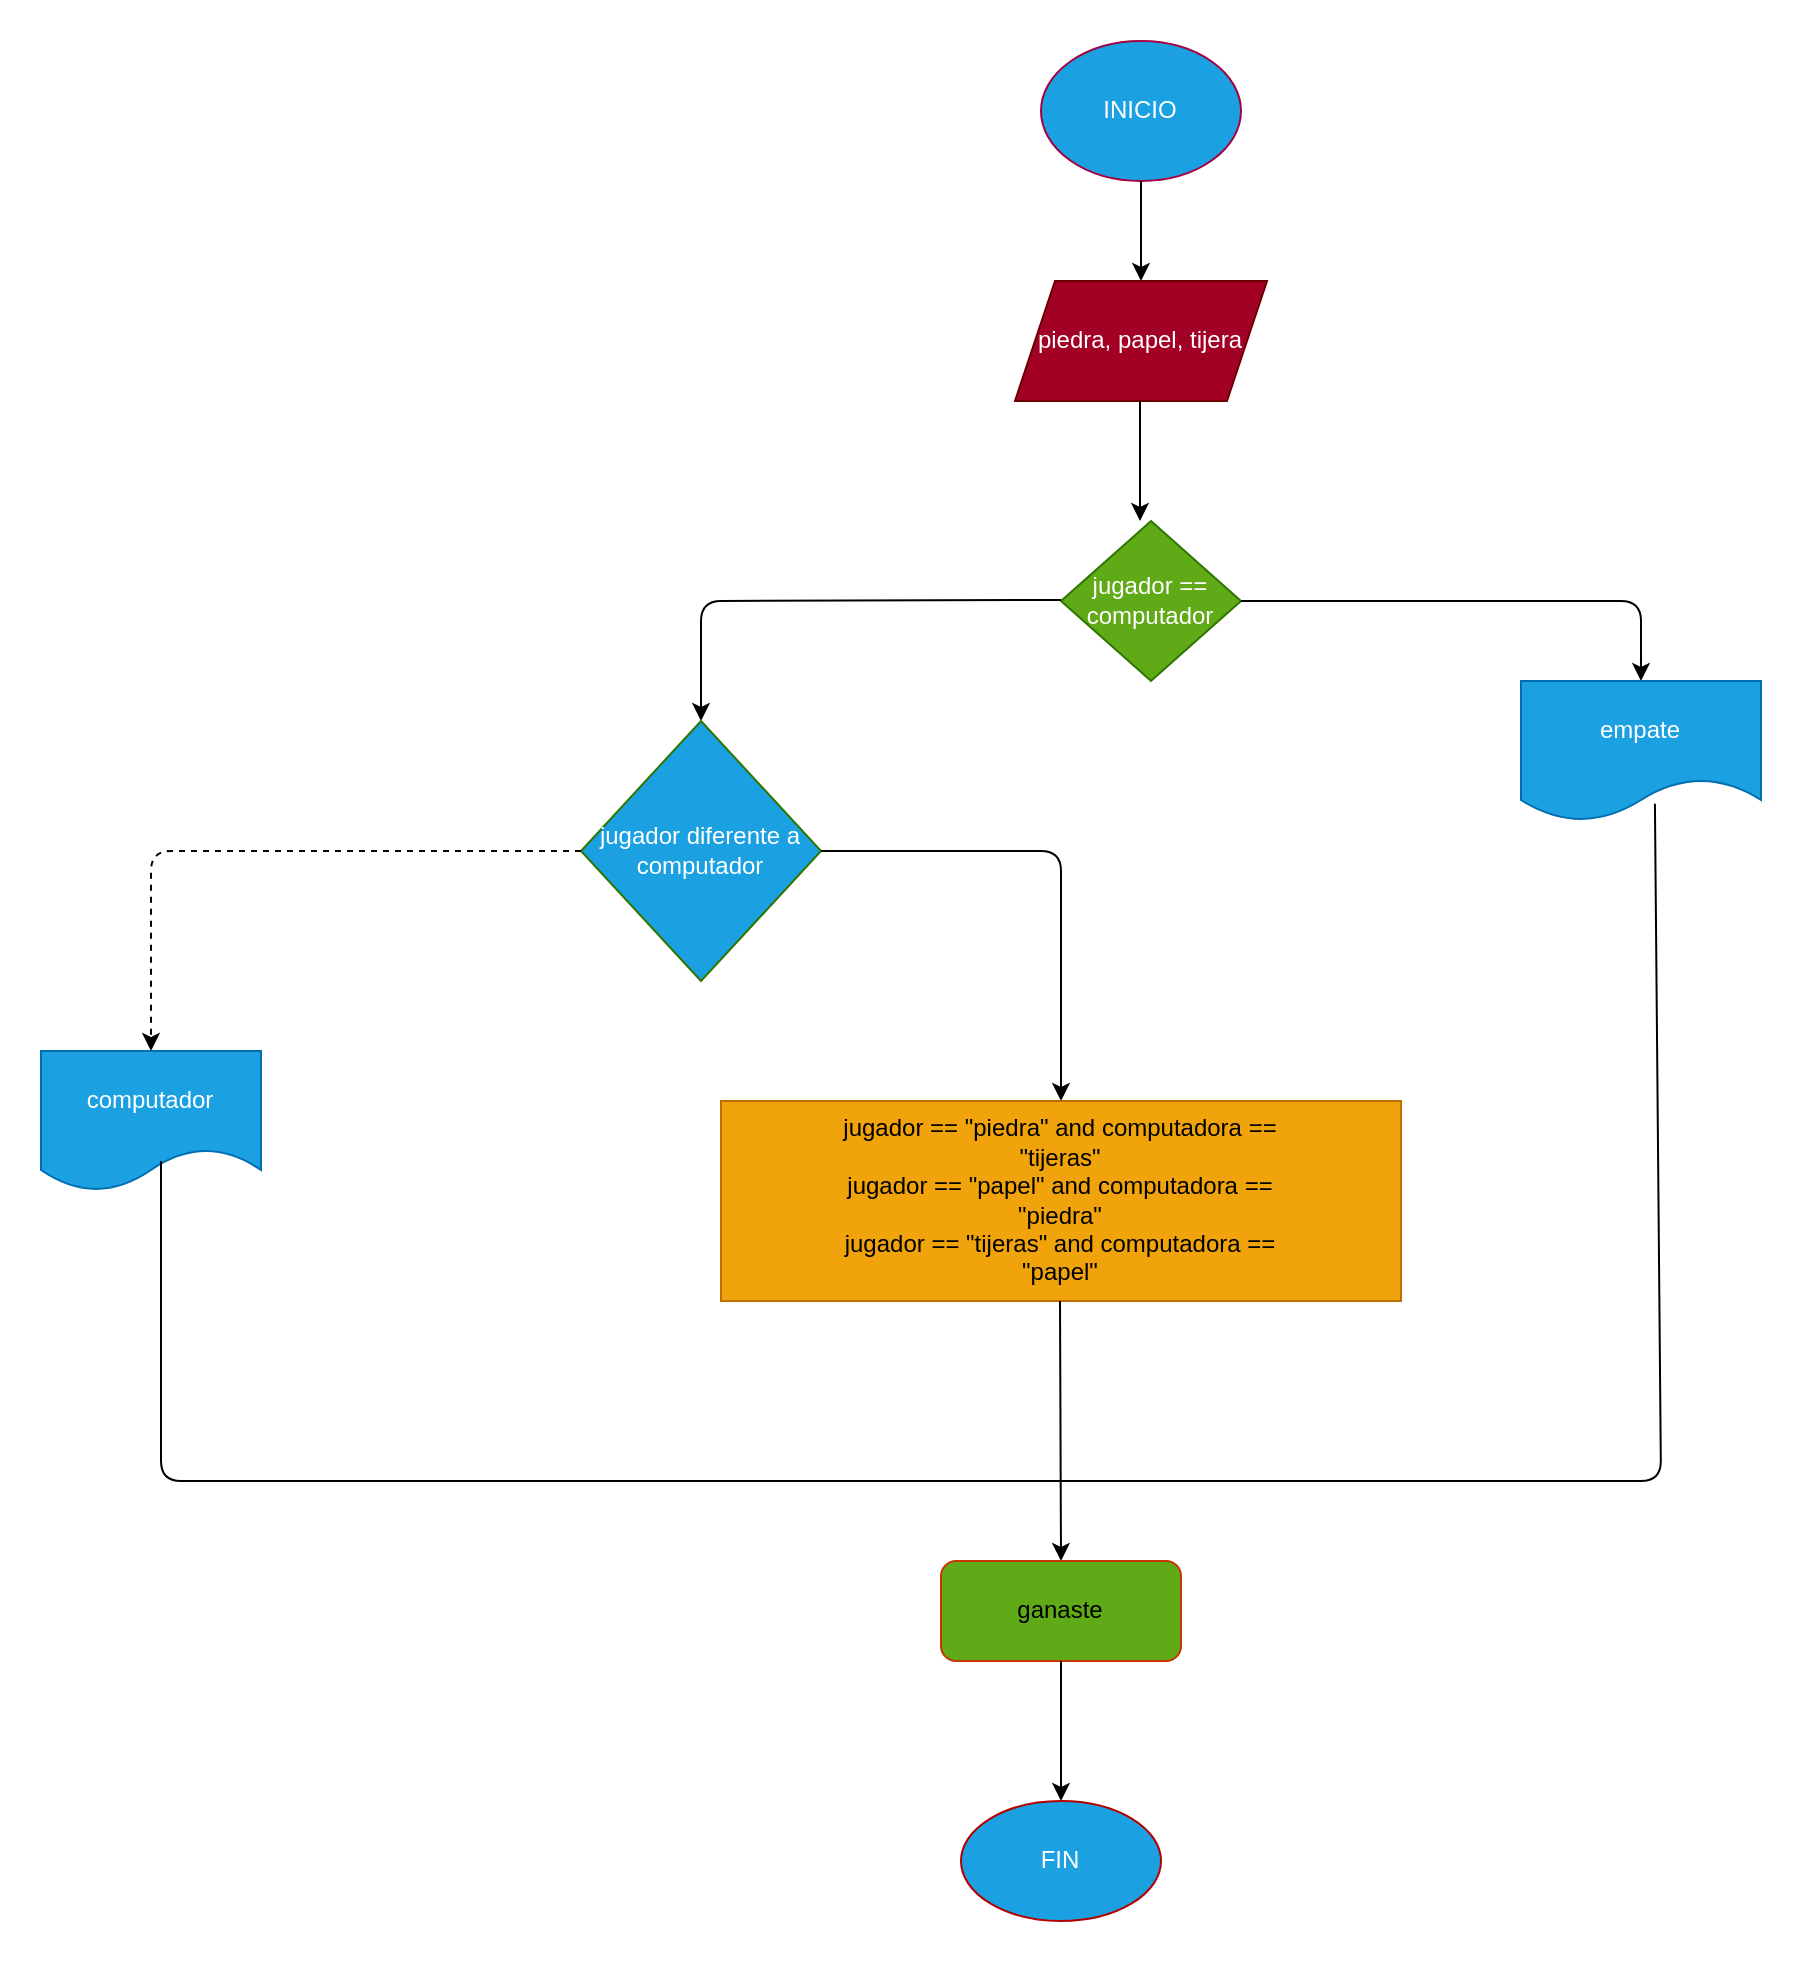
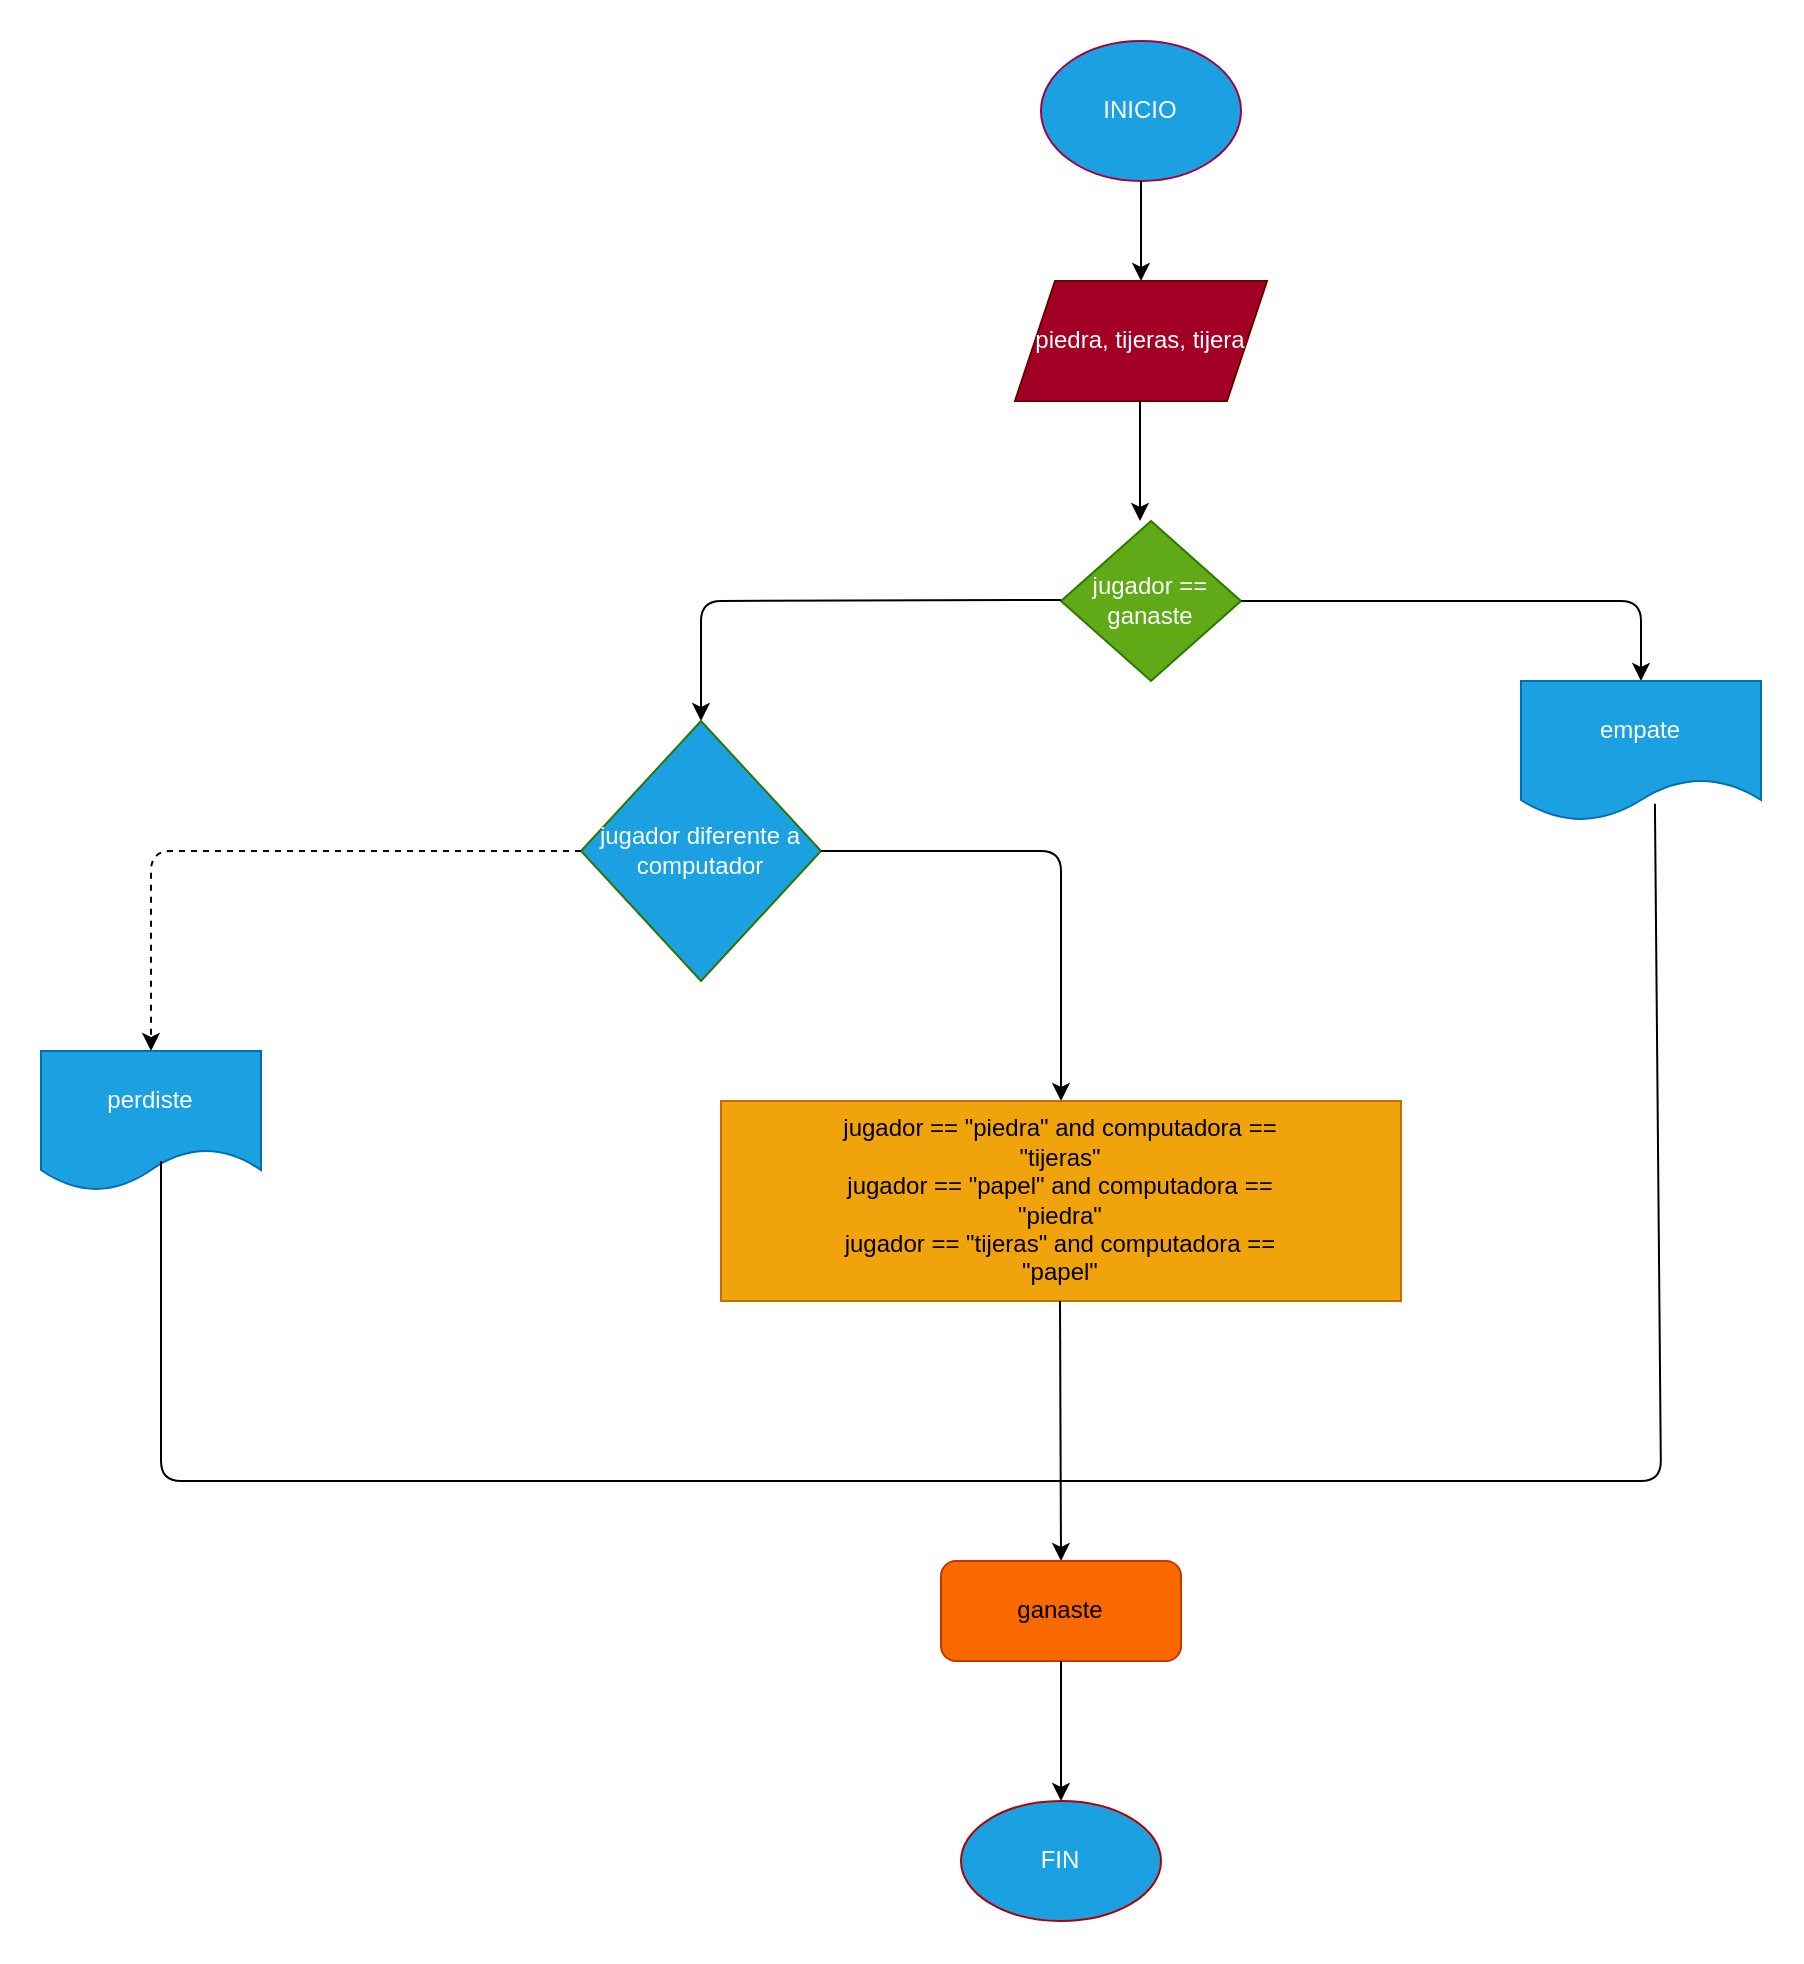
node "piedra, papel, tijera": label "piedra, papel, tijera" -> "piedra, tijeras, tijera"
node "jugador == computador": label "jugador == computador" -> "jugador == ganaste"
node "computador": label "computador" -> "perdiste"
node "ganaste": fillcolor #60a917 -> #fa6800
